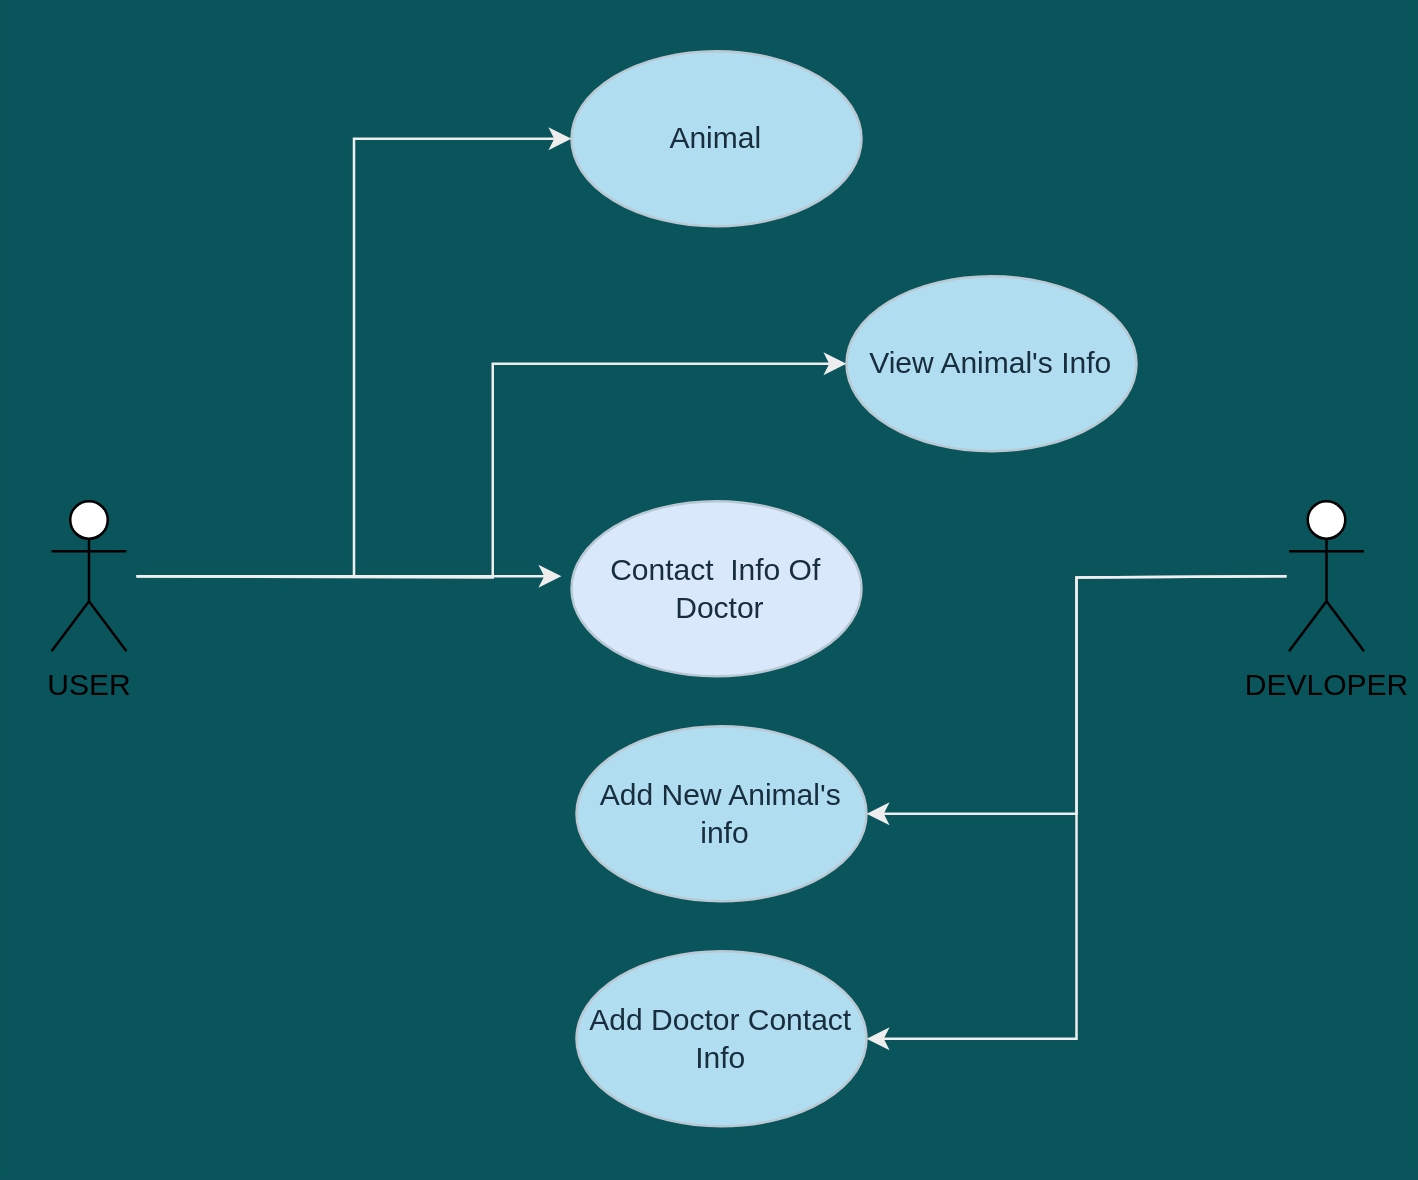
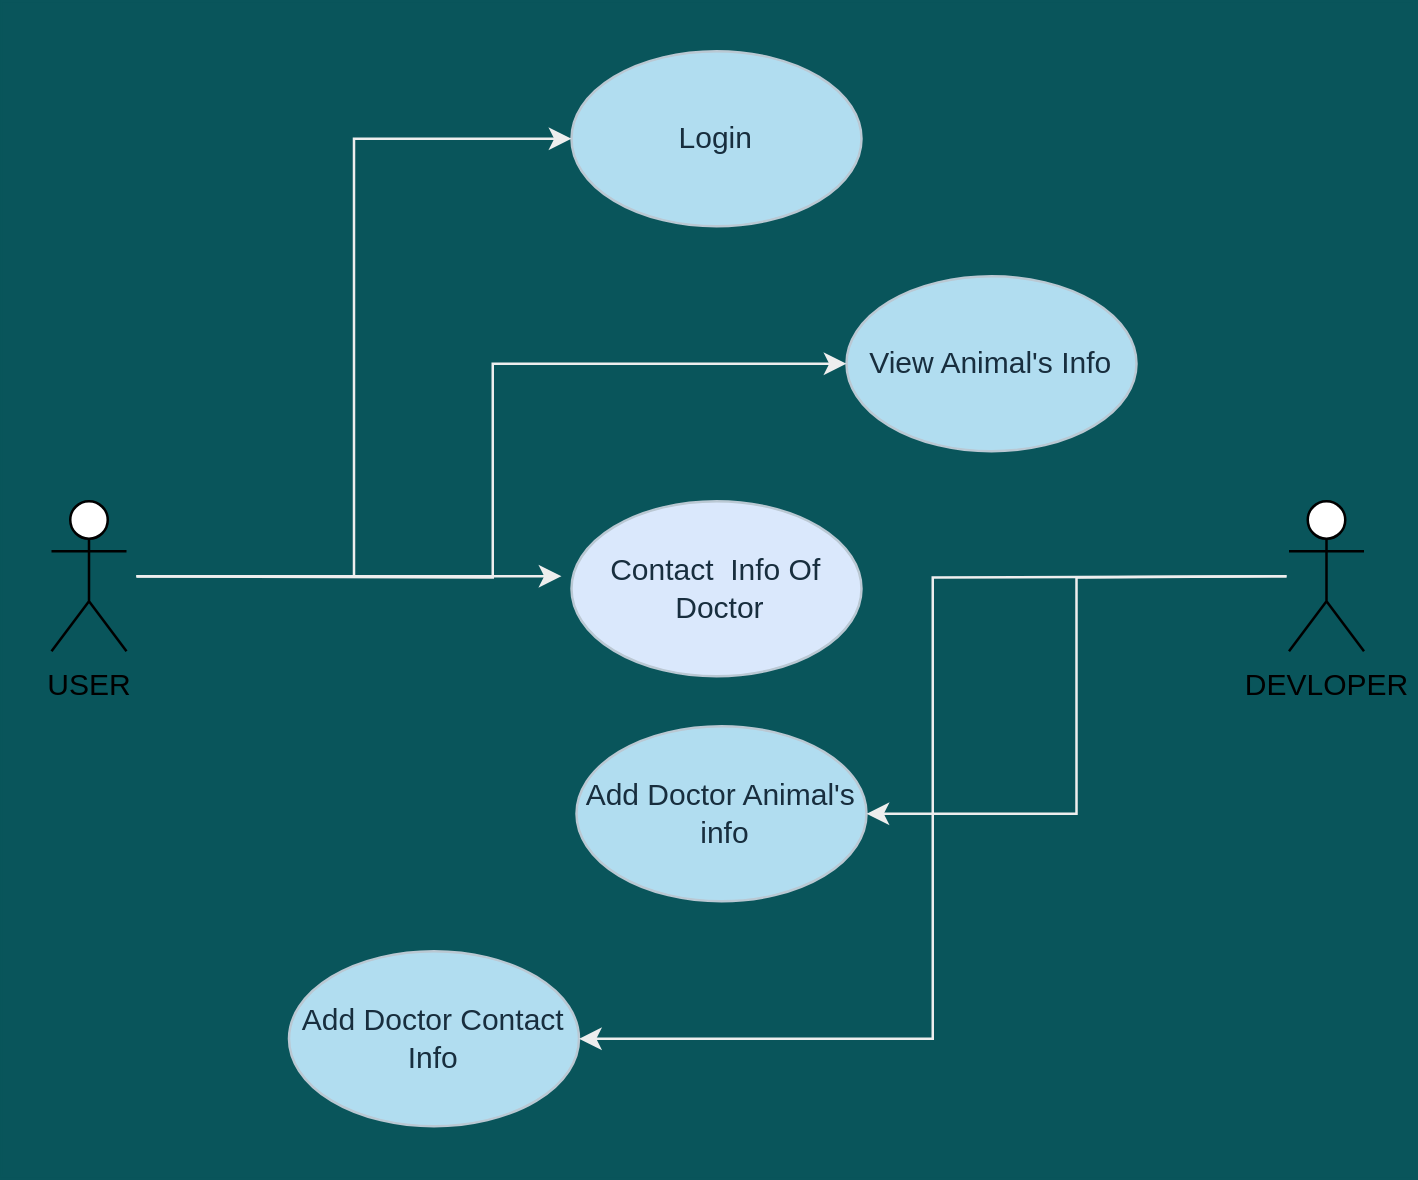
node "Animal": label "Animal" -> "Login"
node "Add New Animal's info": label "Add New Animal's info" -> "Add Doctor Animal's info"
node "Add Doctor Contact Info": moved (721, 1039) -> (434, 1039)
